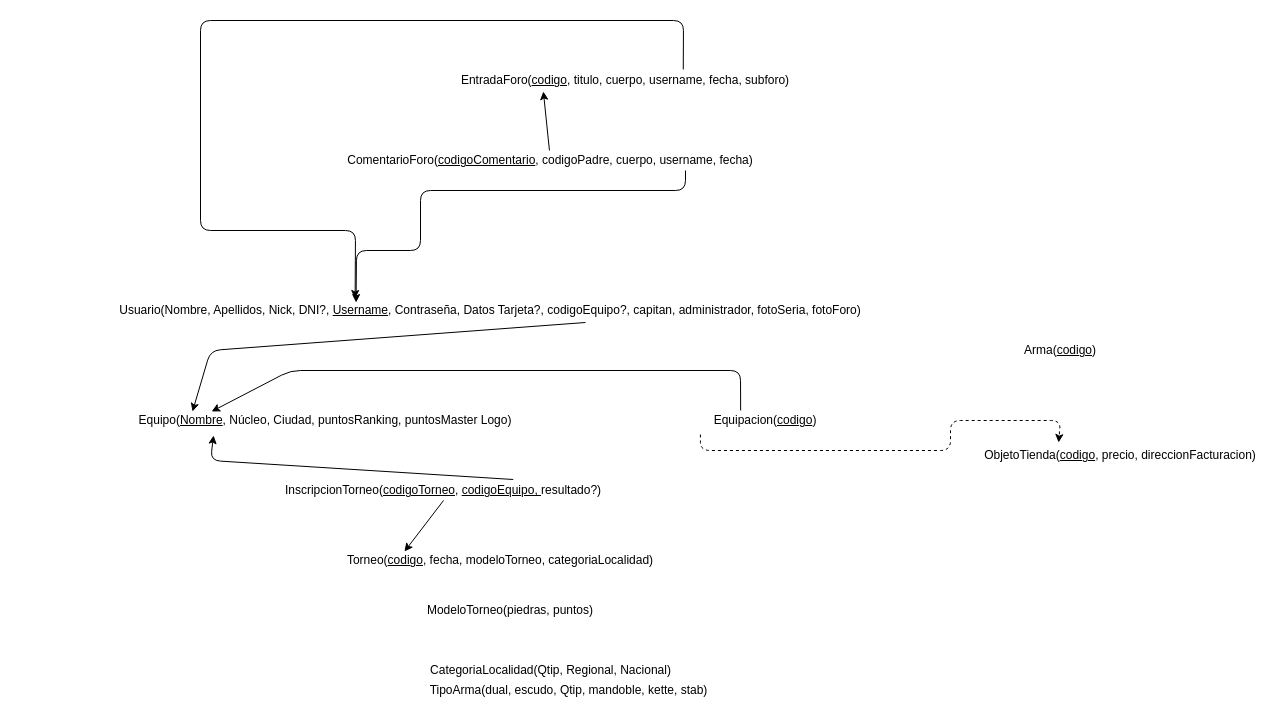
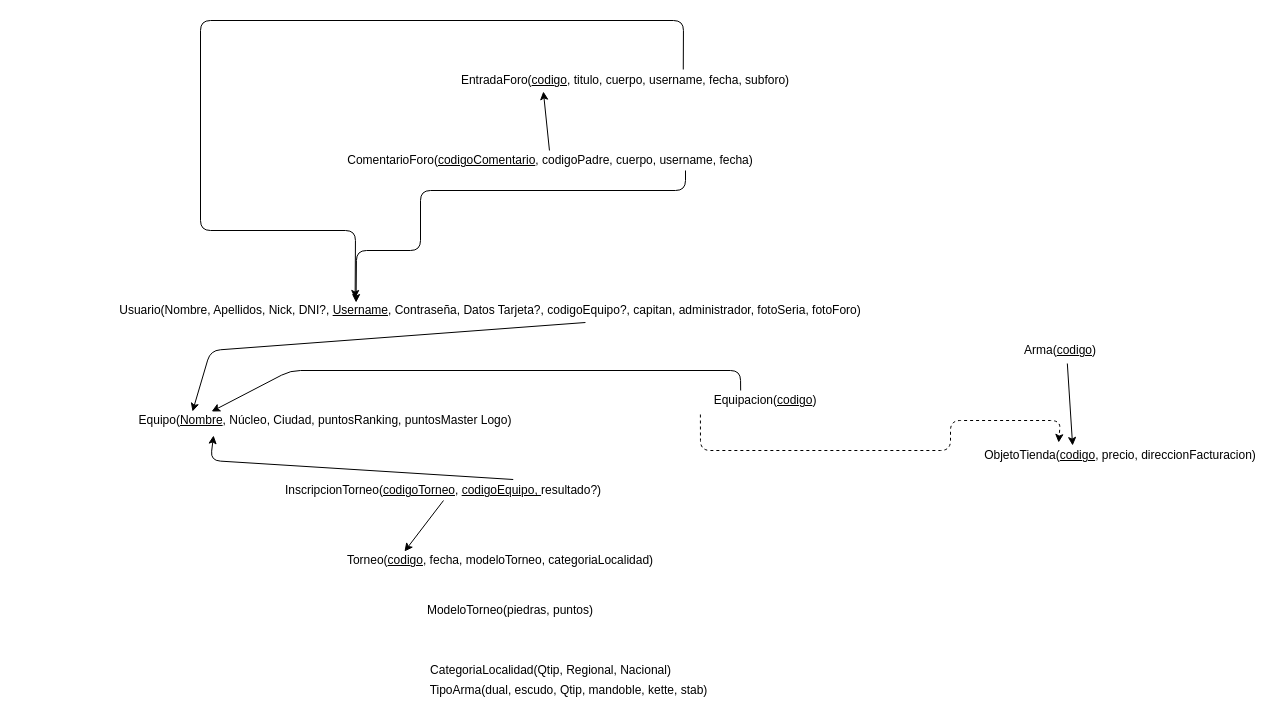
edge "Arma(codigo)" -> "ObjetoTienda(codigo, precio, direccionFacturacion)": added
node "Equipacion(codigo)": moved (766, 421) -> (766, 401)
